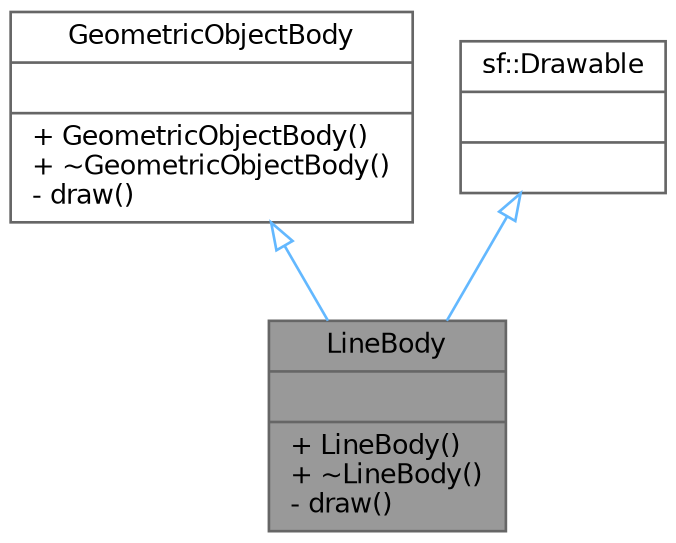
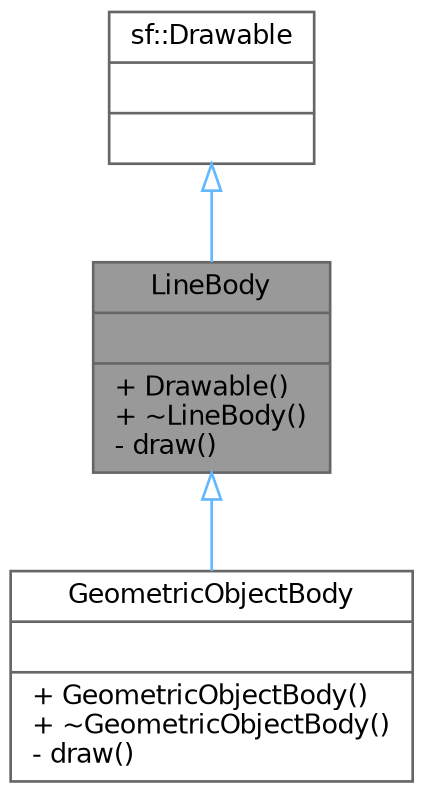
edge "LineBody" -> "GeometricObjectBody": reversed
node "LineBody": text "+ LineBody()" -> "+ Drawable()"
